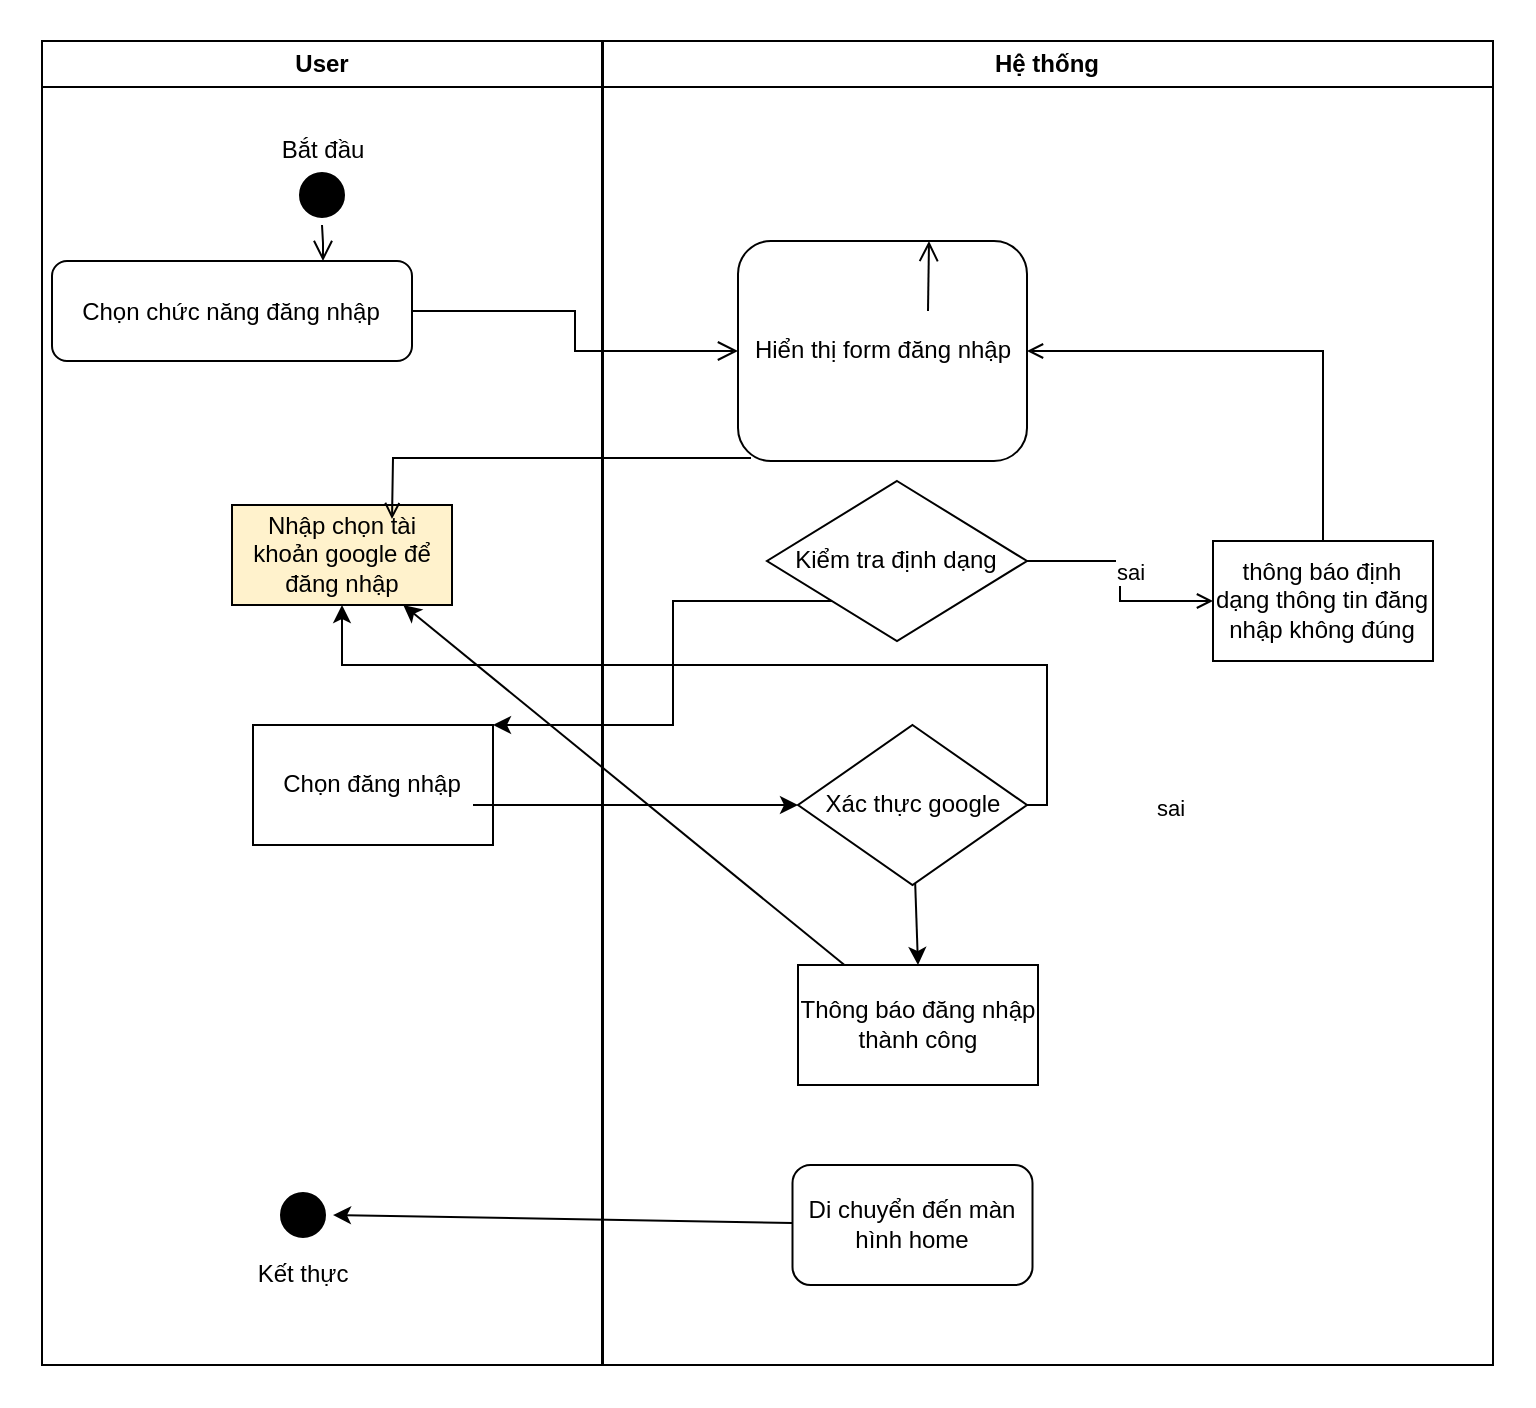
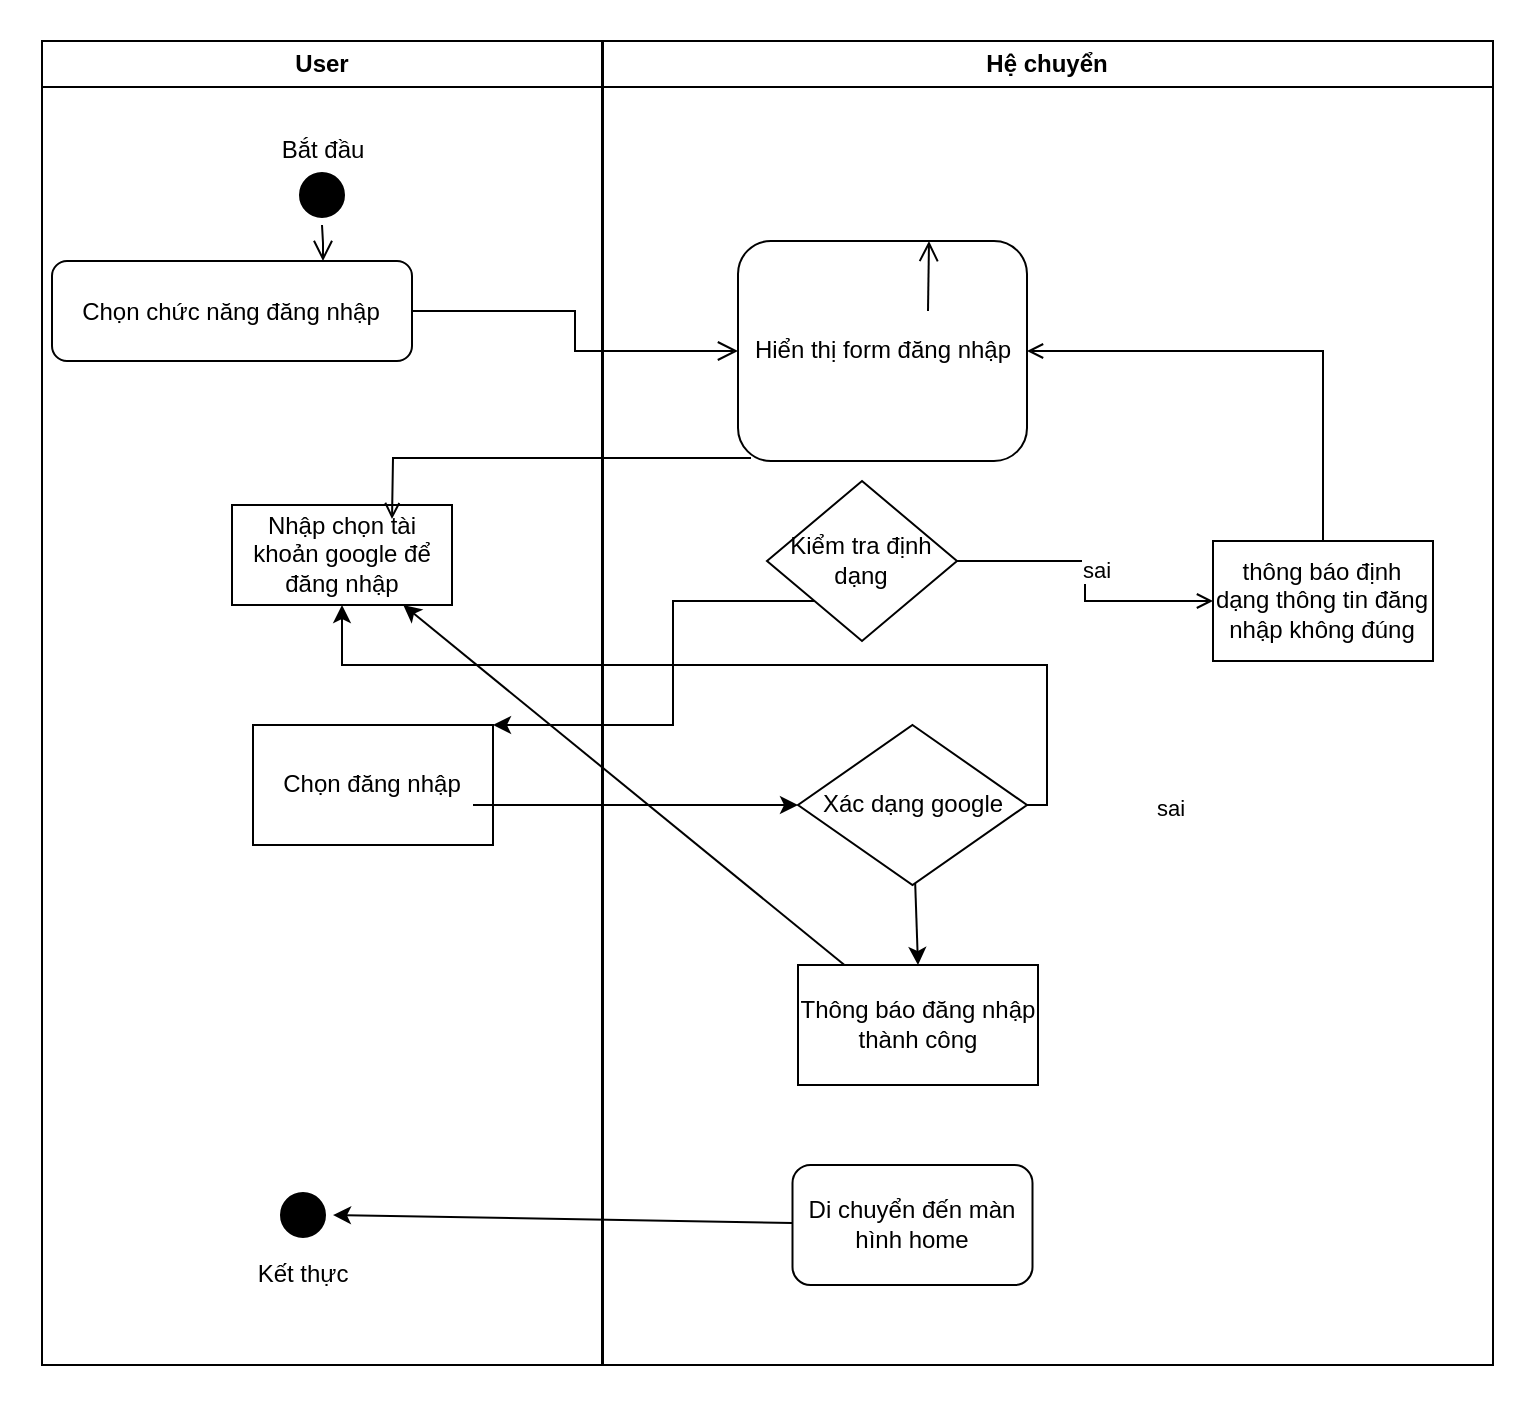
node "Hệ thống": label "Hệ thống" -> "Hệ chuyển"
node "Nhập chọn tài khoản google để đăng nhập": fillcolor #fff2cc -> #ffffff
node "Kiểm tra định dạng": size 260x160 -> 190x160
node "Xác thực google": label "Xác thực google" -> "Xác dạng google"
